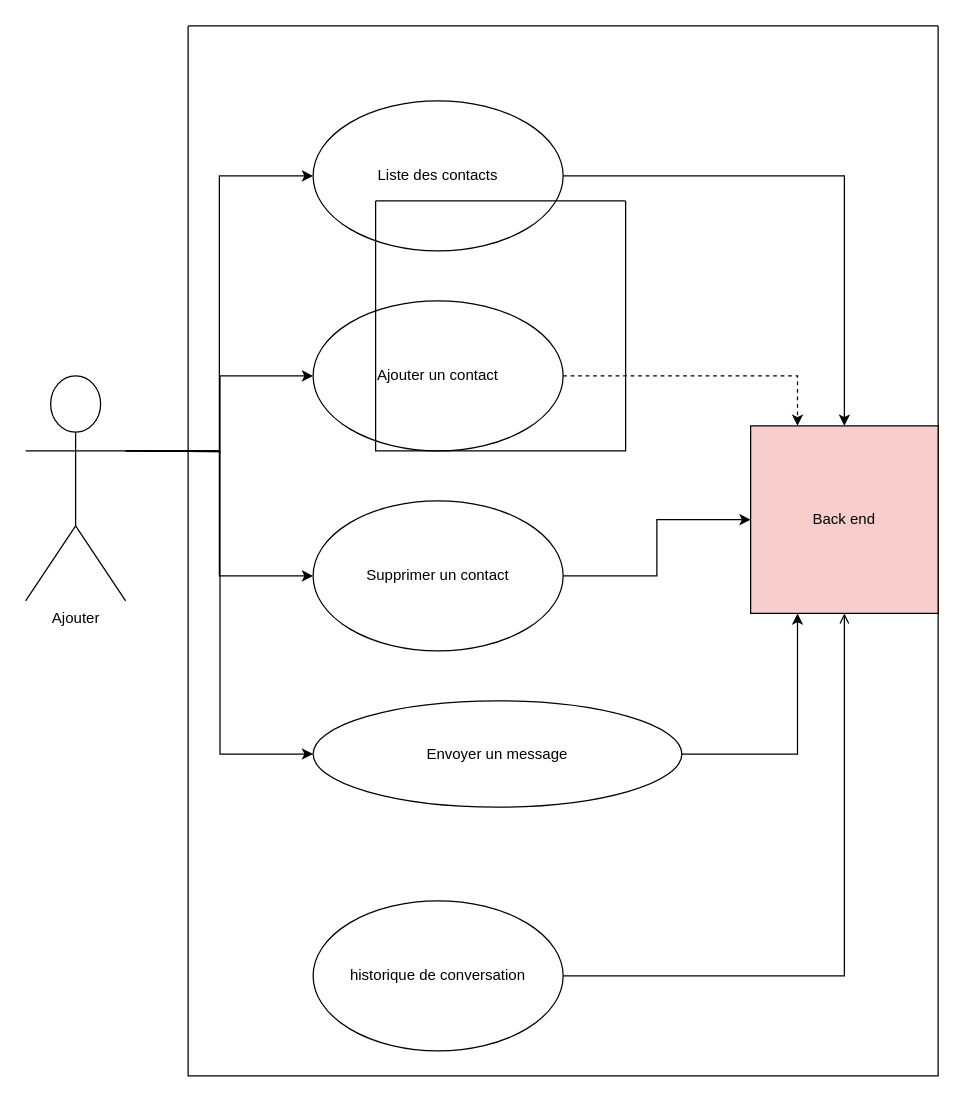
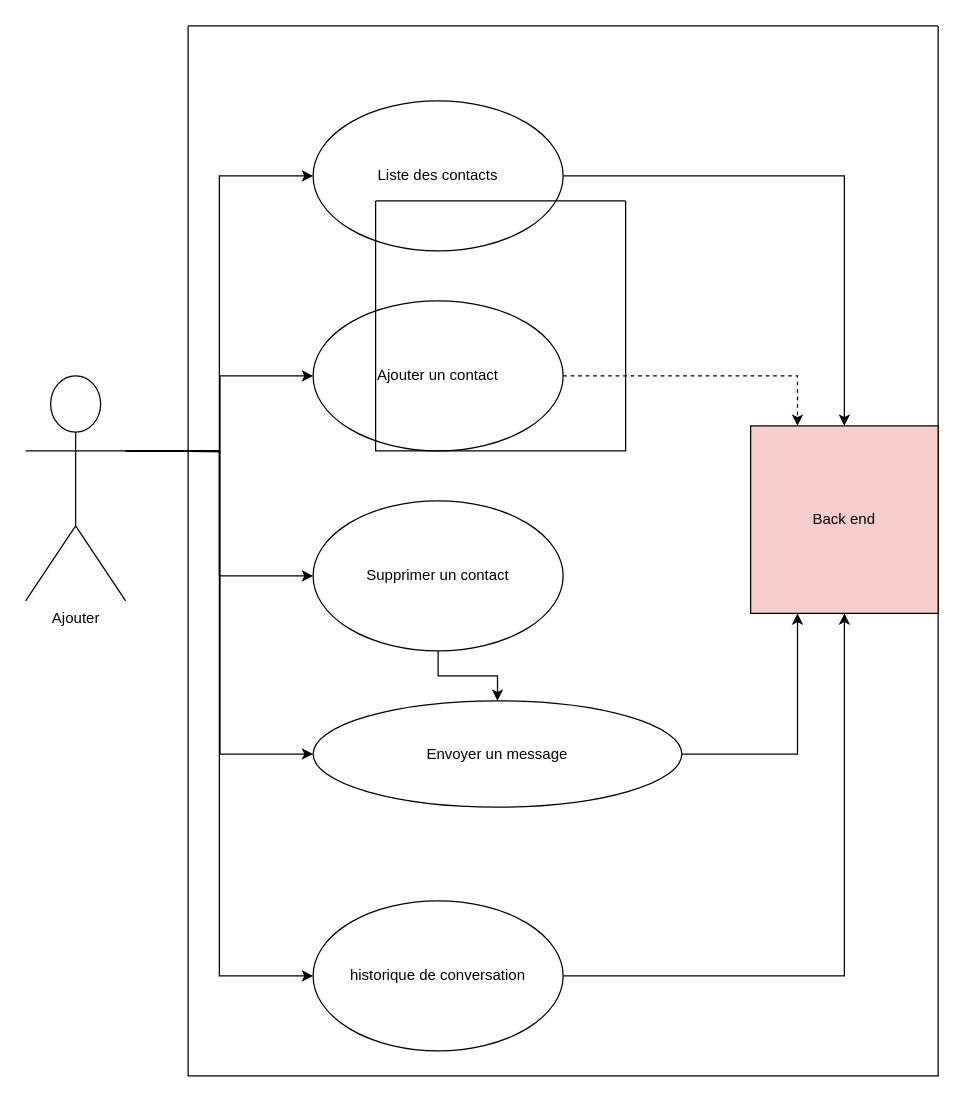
edge "Supprimer un contact" -> "Back end": now "Supprimer un contact" -> "Envoyer un message"
edge "historique de conversation" -> "Back end": arrowhead open -> classic
edge "Ajouter" -> "historique de conversation": added
